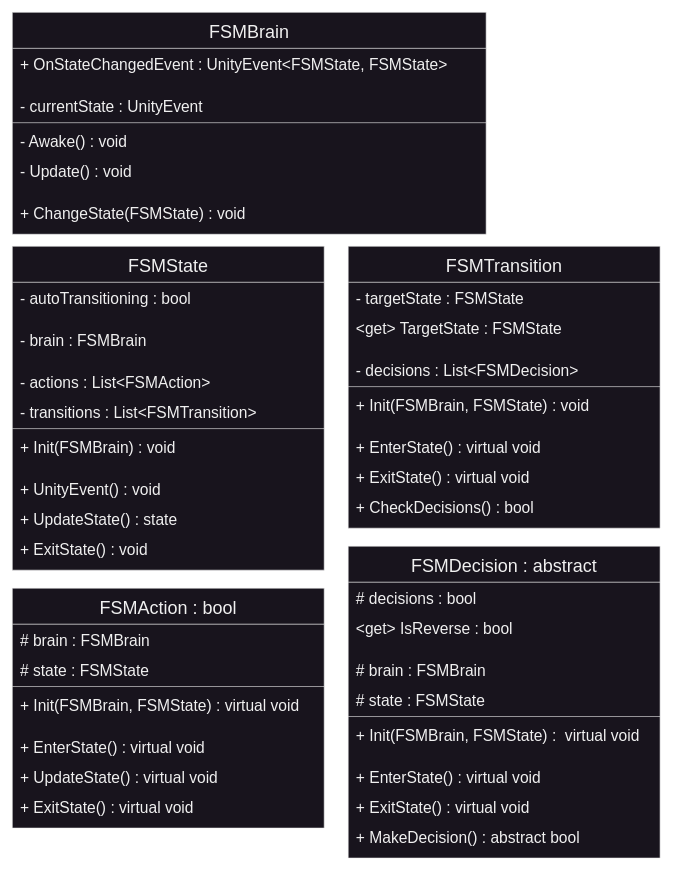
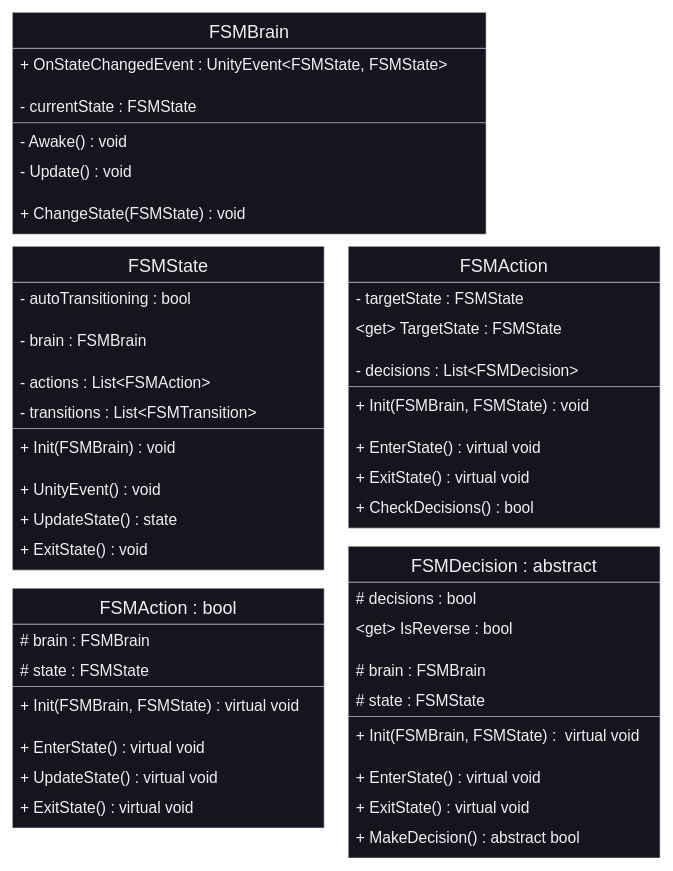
node "- currentState : UnityEvent": label "- currentState : UnityEvent" -> "- currentState : FSMState"
node "FSMTransition": label "FSMTransition" -> "FSMAction"
